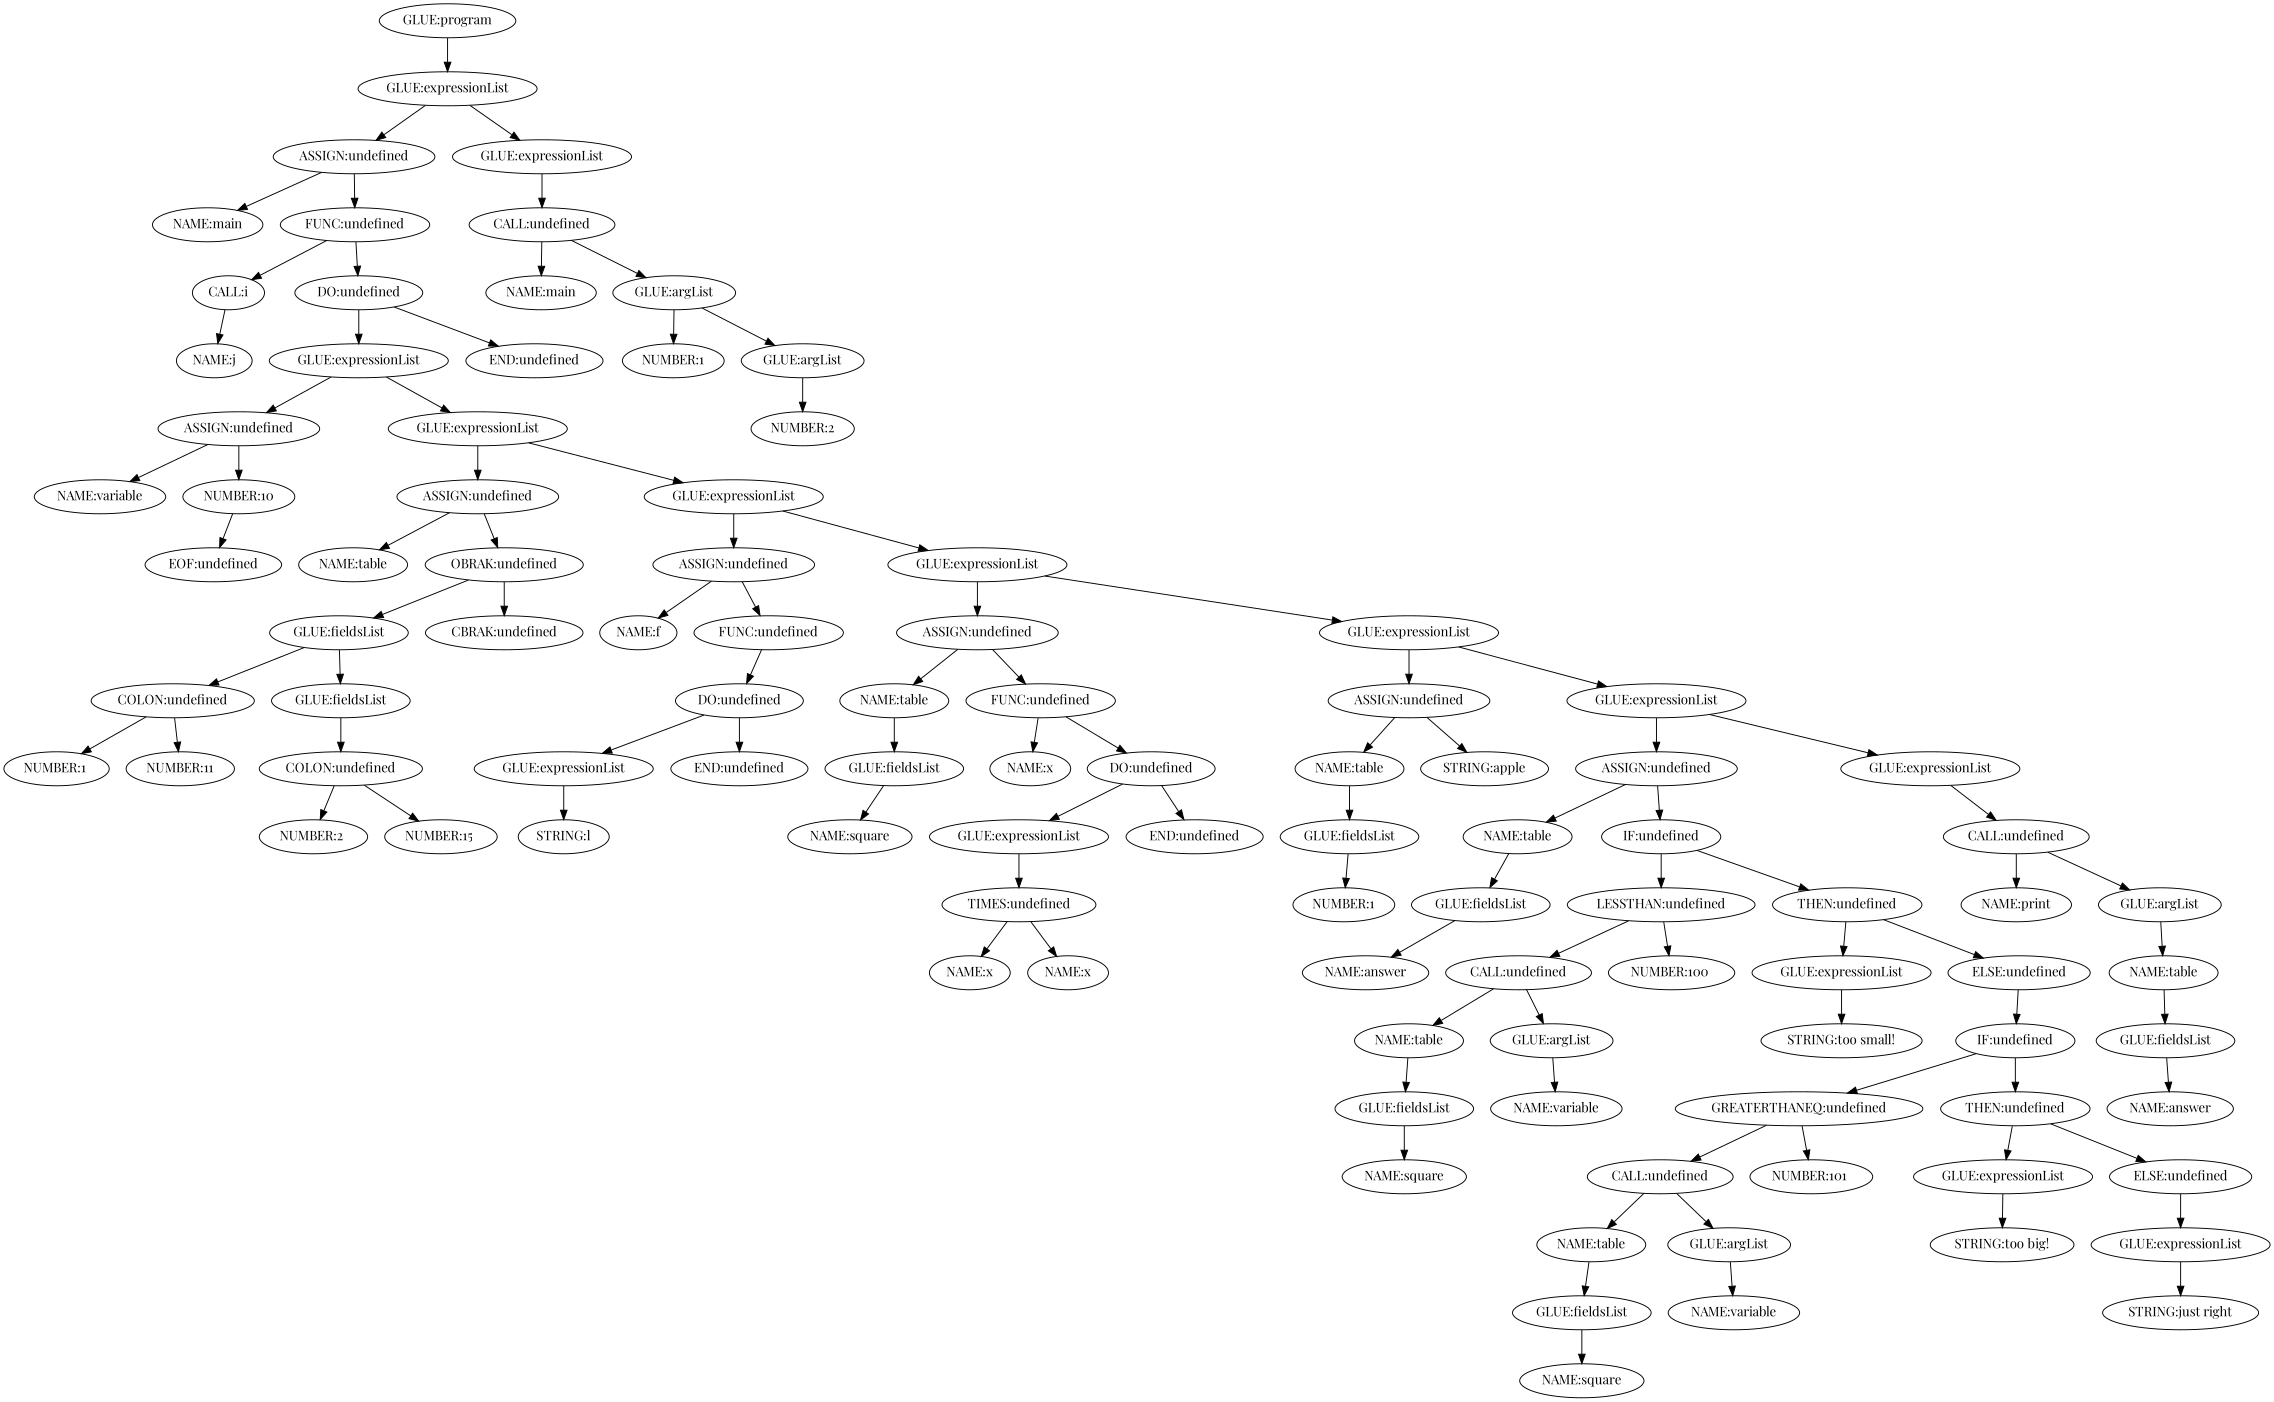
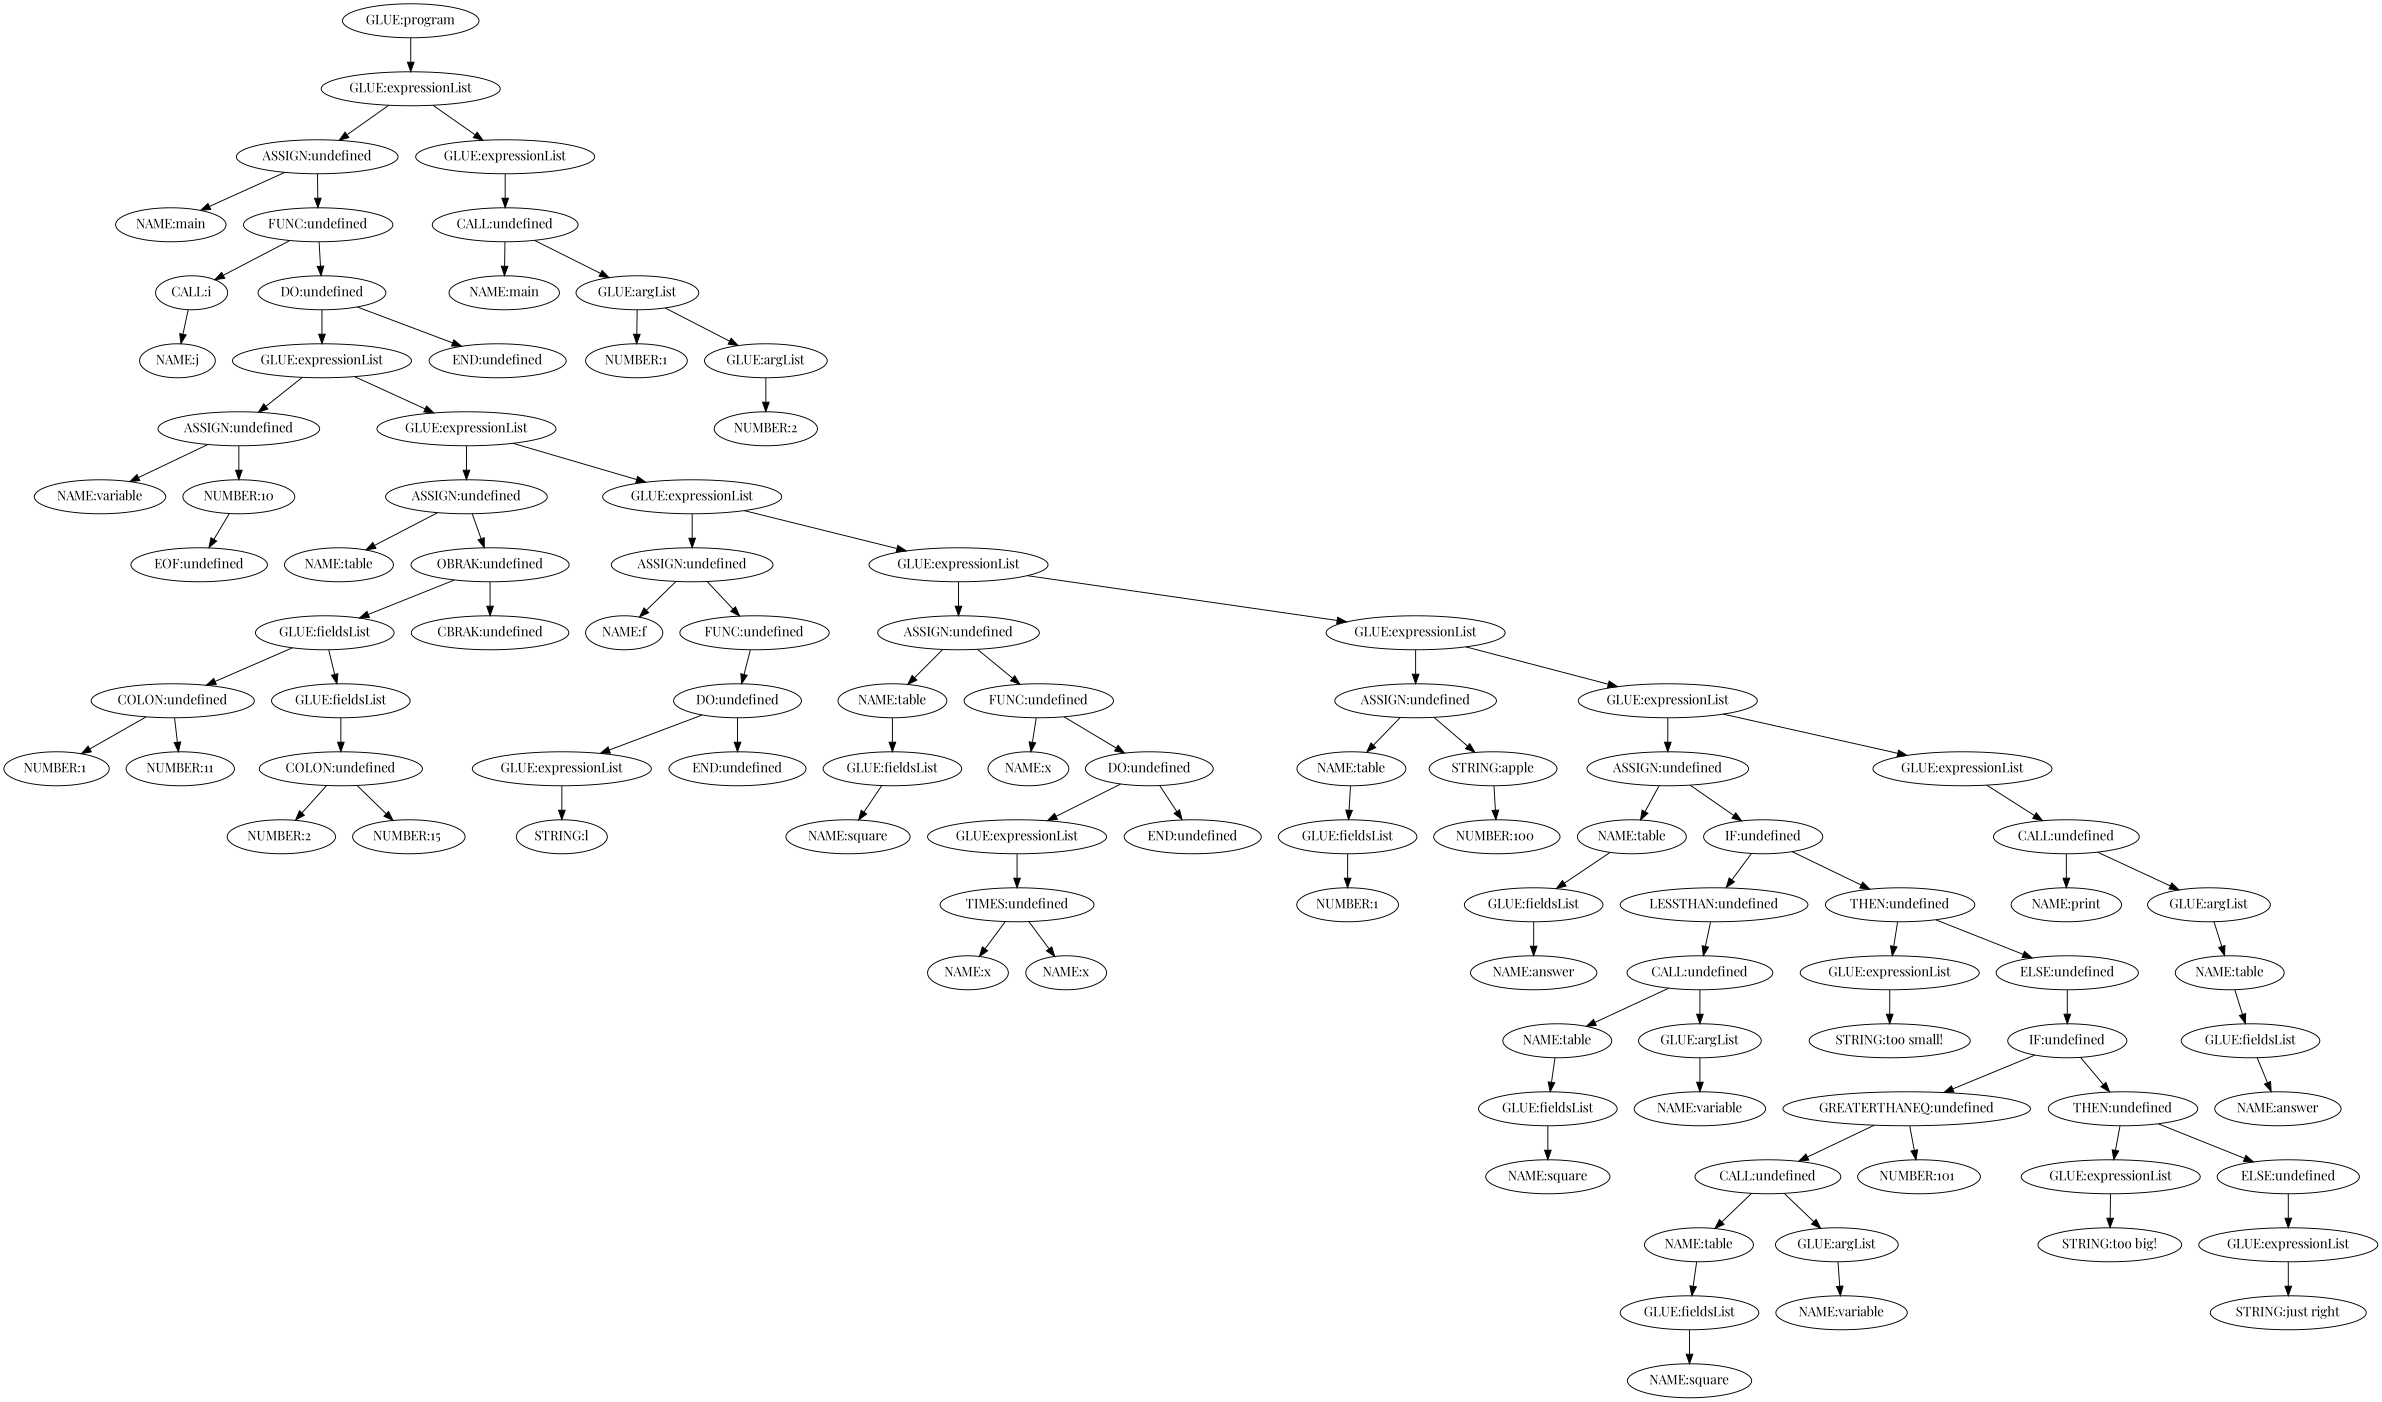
edge "LESSTHAN:undefined" -> "NUMBER:100": now "STRING:apple" -> "NUMBER:100"
